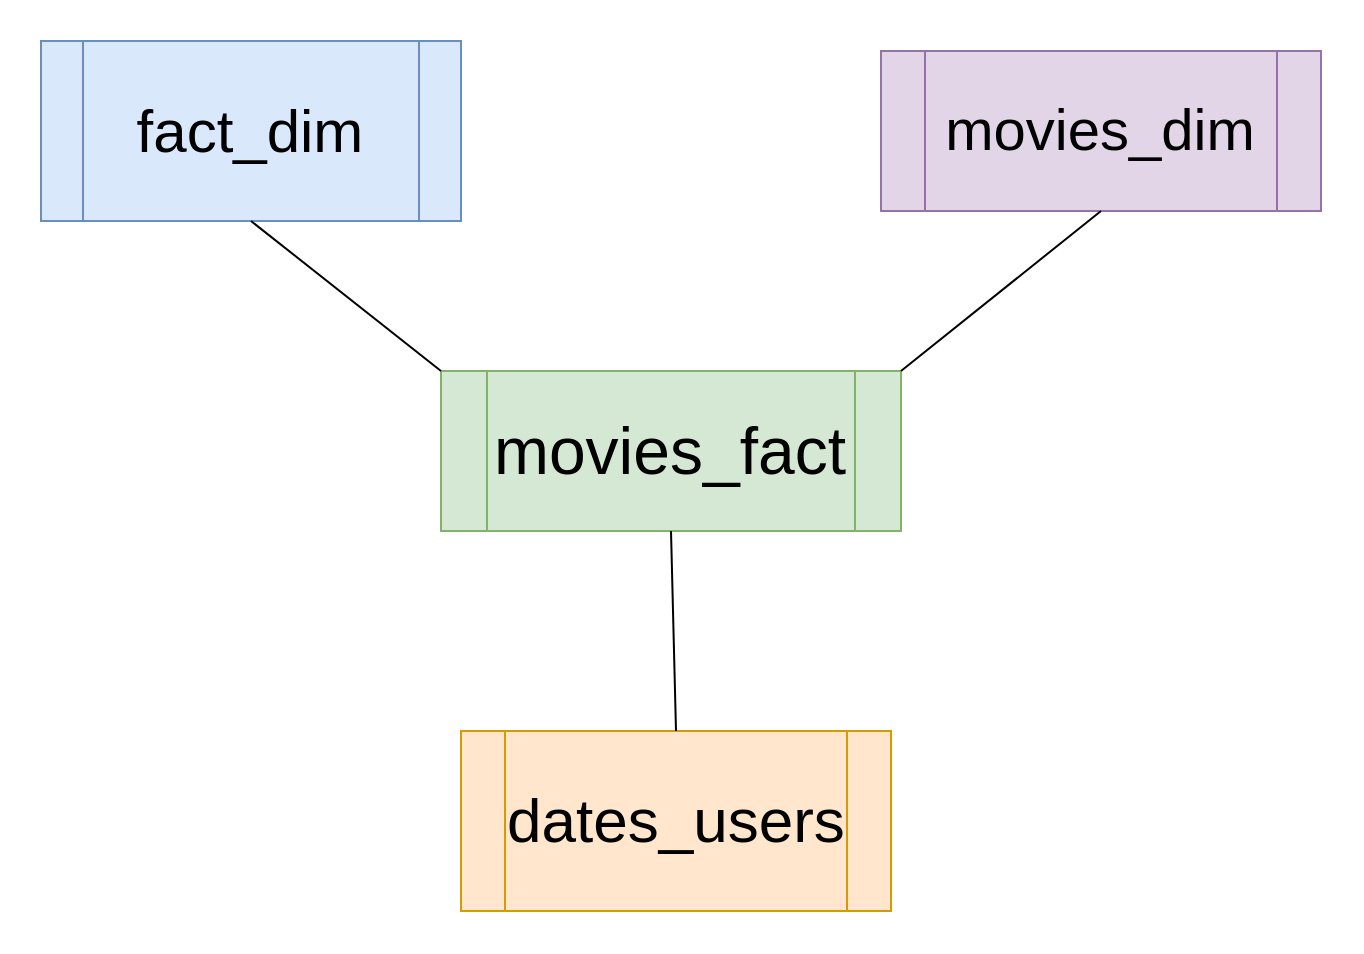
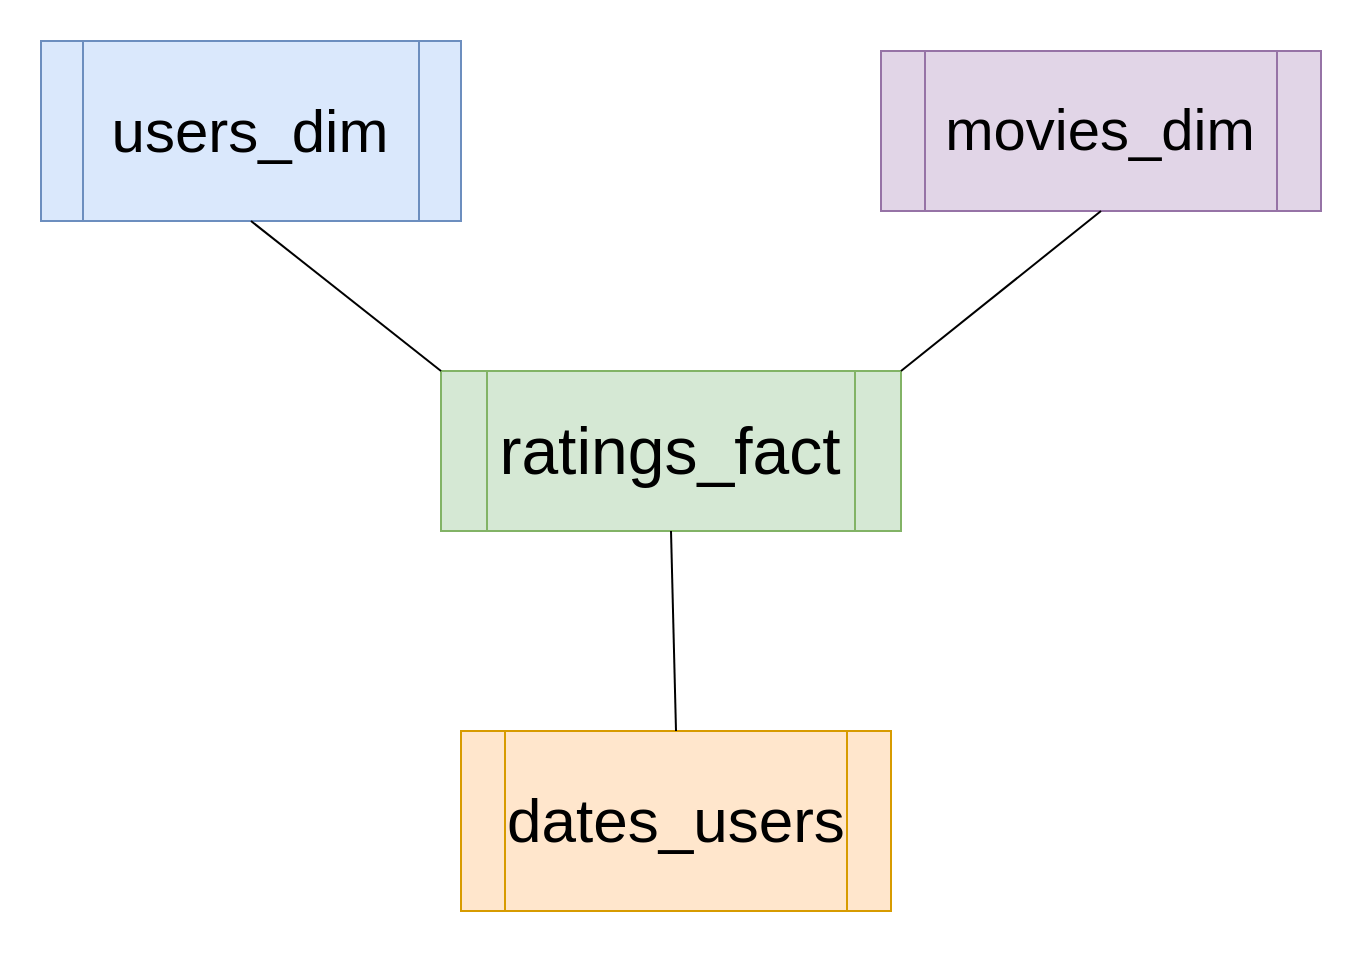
node "fact_dim": label "fact_dim" -> "users_dim"
node "movies_fact": label "movies_fact" -> "ratings_fact"
